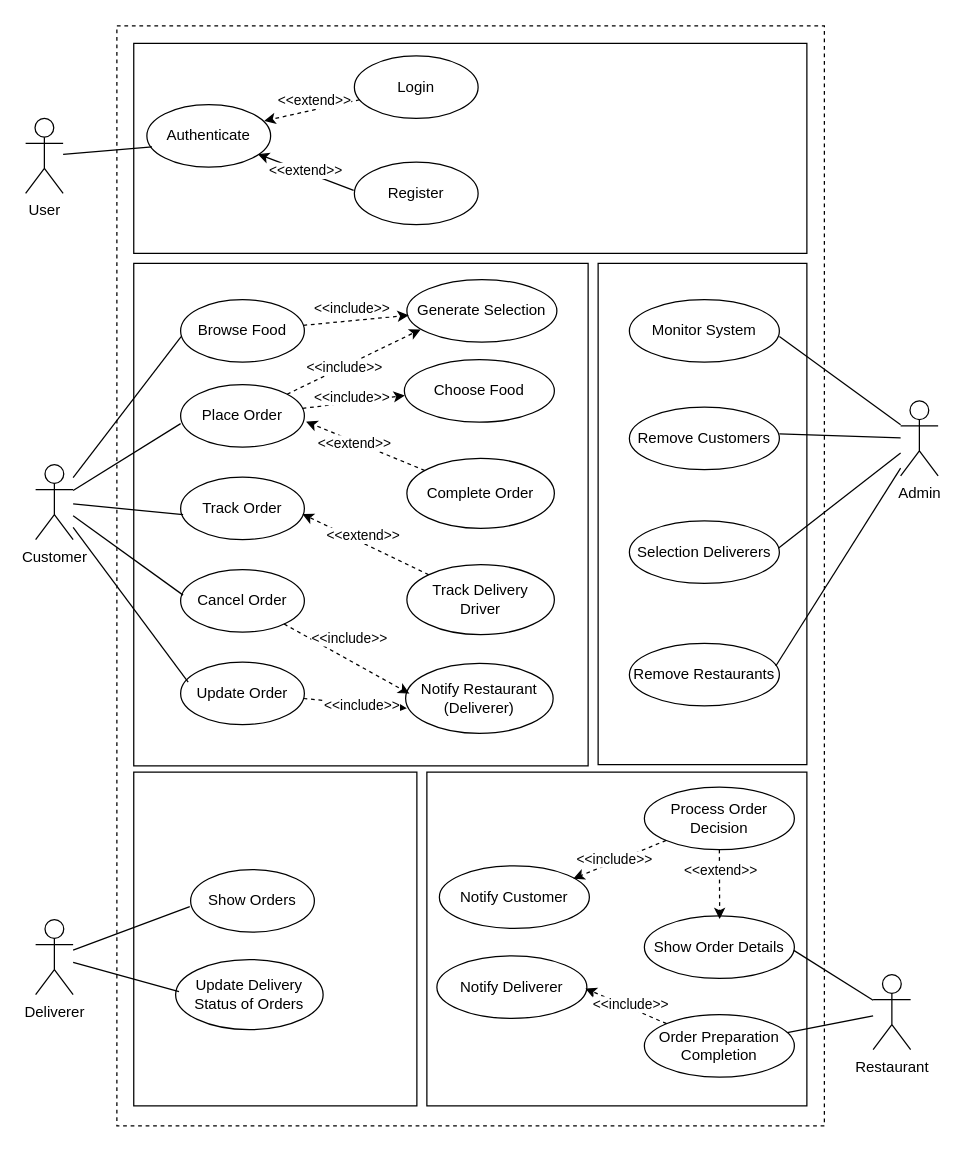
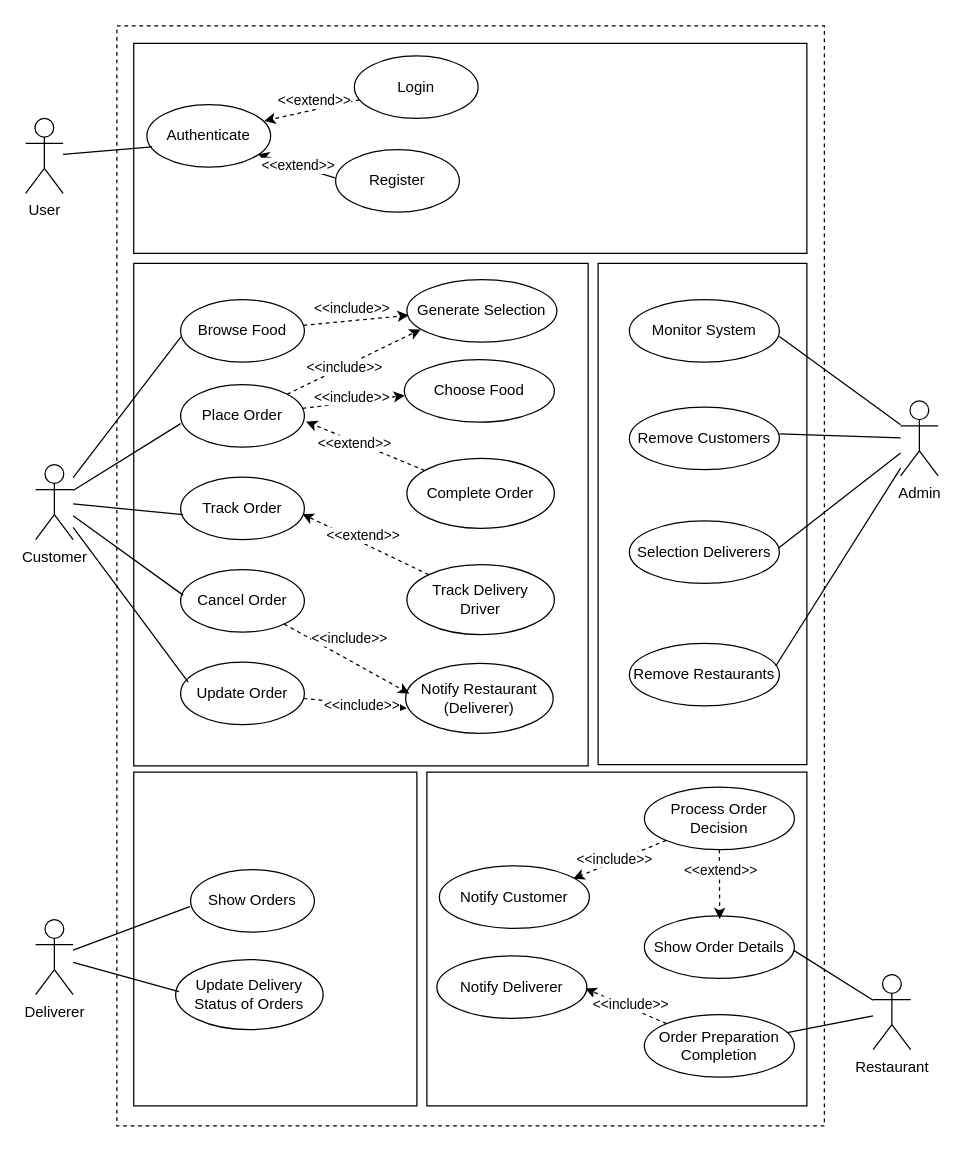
node "Register": moved (416, 193) -> (398, 181)
